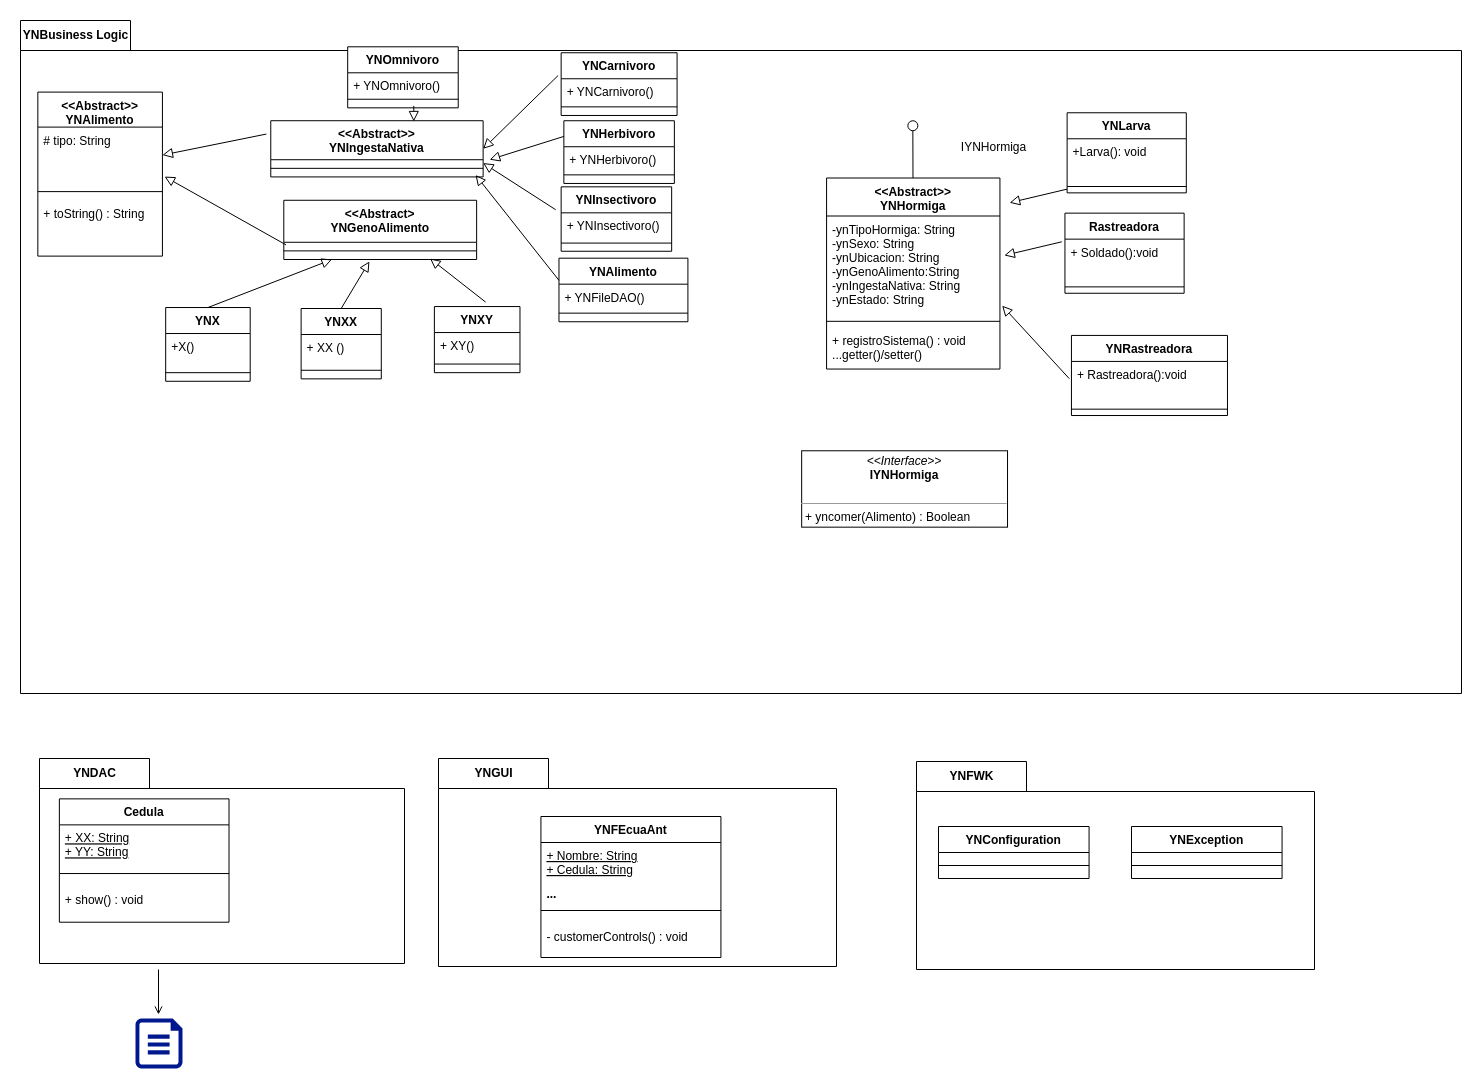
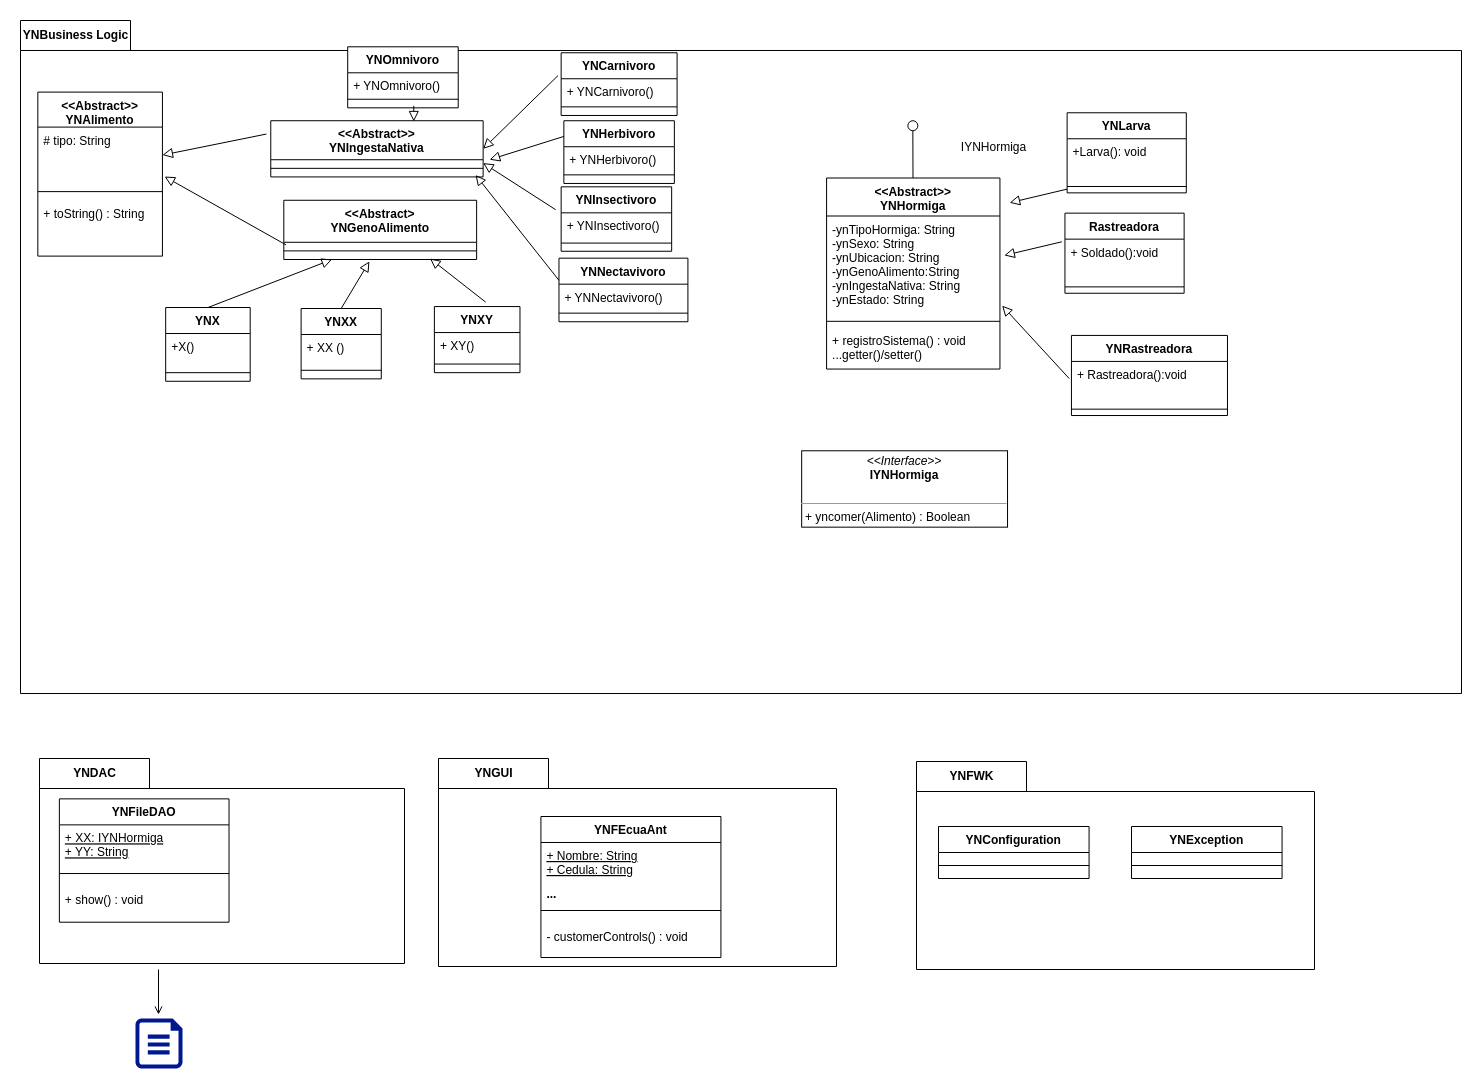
node "YNAlimento": label "YNAlimento" -> "YNNectavivoro"
node "+ YNFileDAO()": label "+ YNFileDAO()" -> "+ YNNectavivoro()"
node "Cedula": label "Cedula" -> "YNFileDAO"
node "+ XX: String + YY: String": label "+ XX: String + YY: String" -> "+ XX: IYNHormiga + YY: String"
